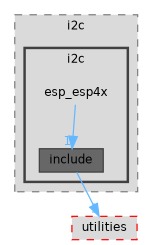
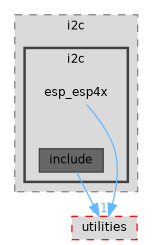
edge "esp_esp4x" -> "include": now "esp_esp4x" -> "utilities"
